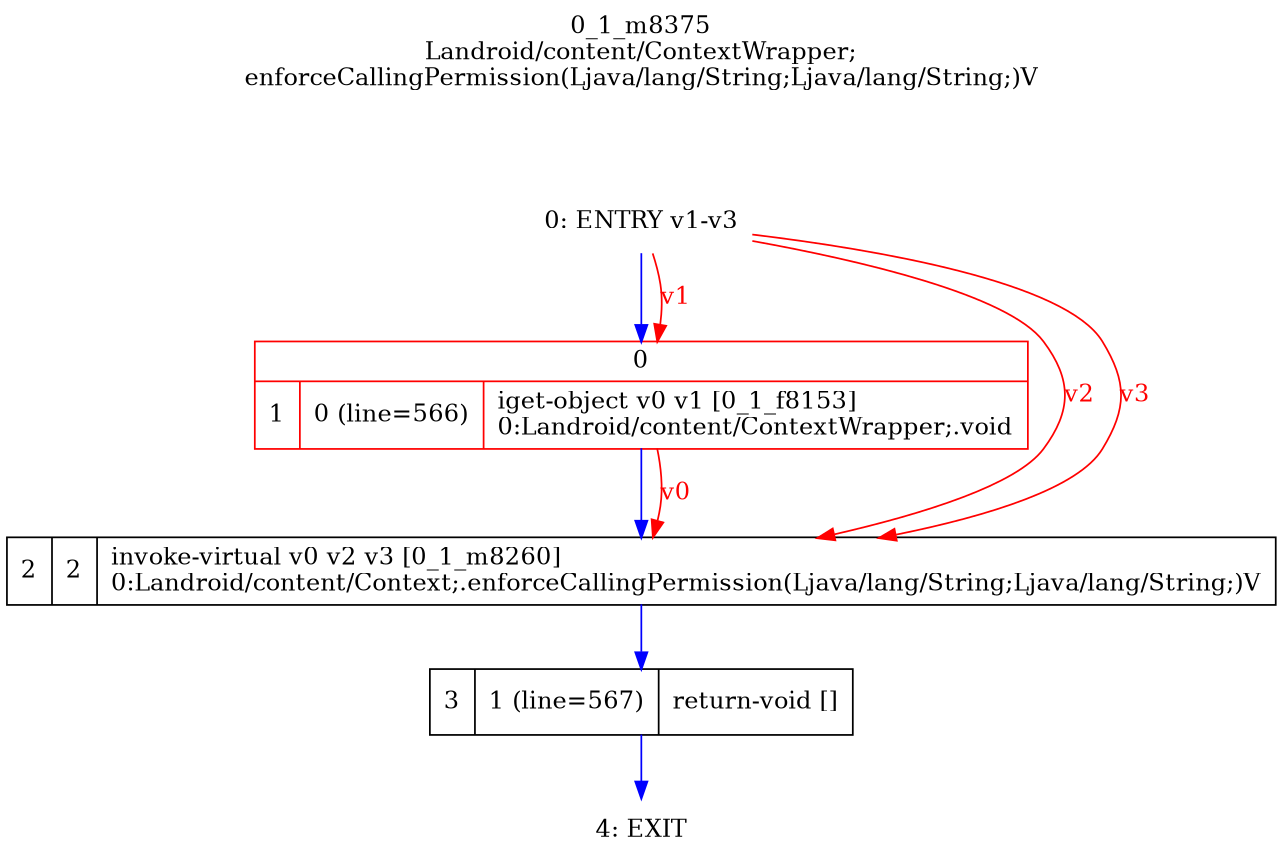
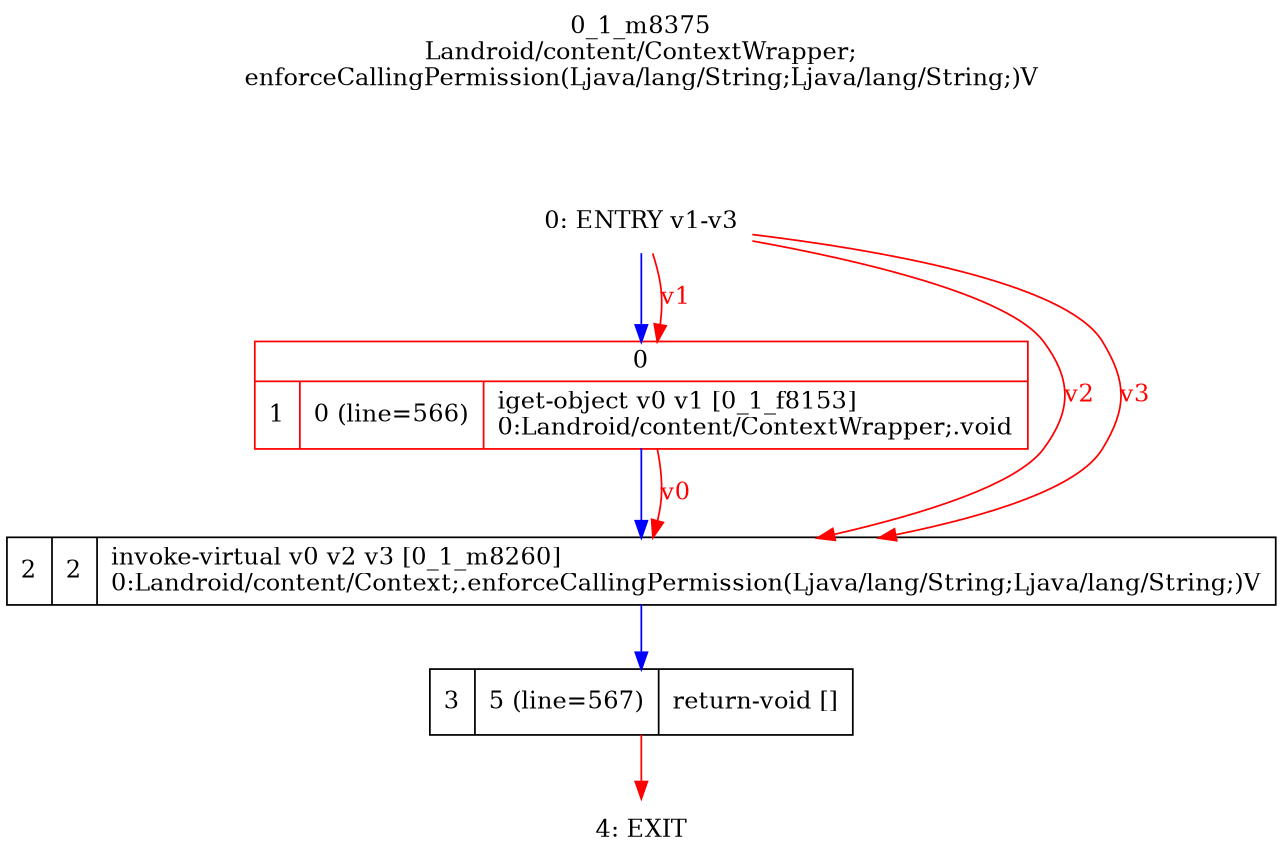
node "3": text "1 (line=567)" -> "5 (line=567)"
edge "3" -> "4: EXIT": color blue -> red
